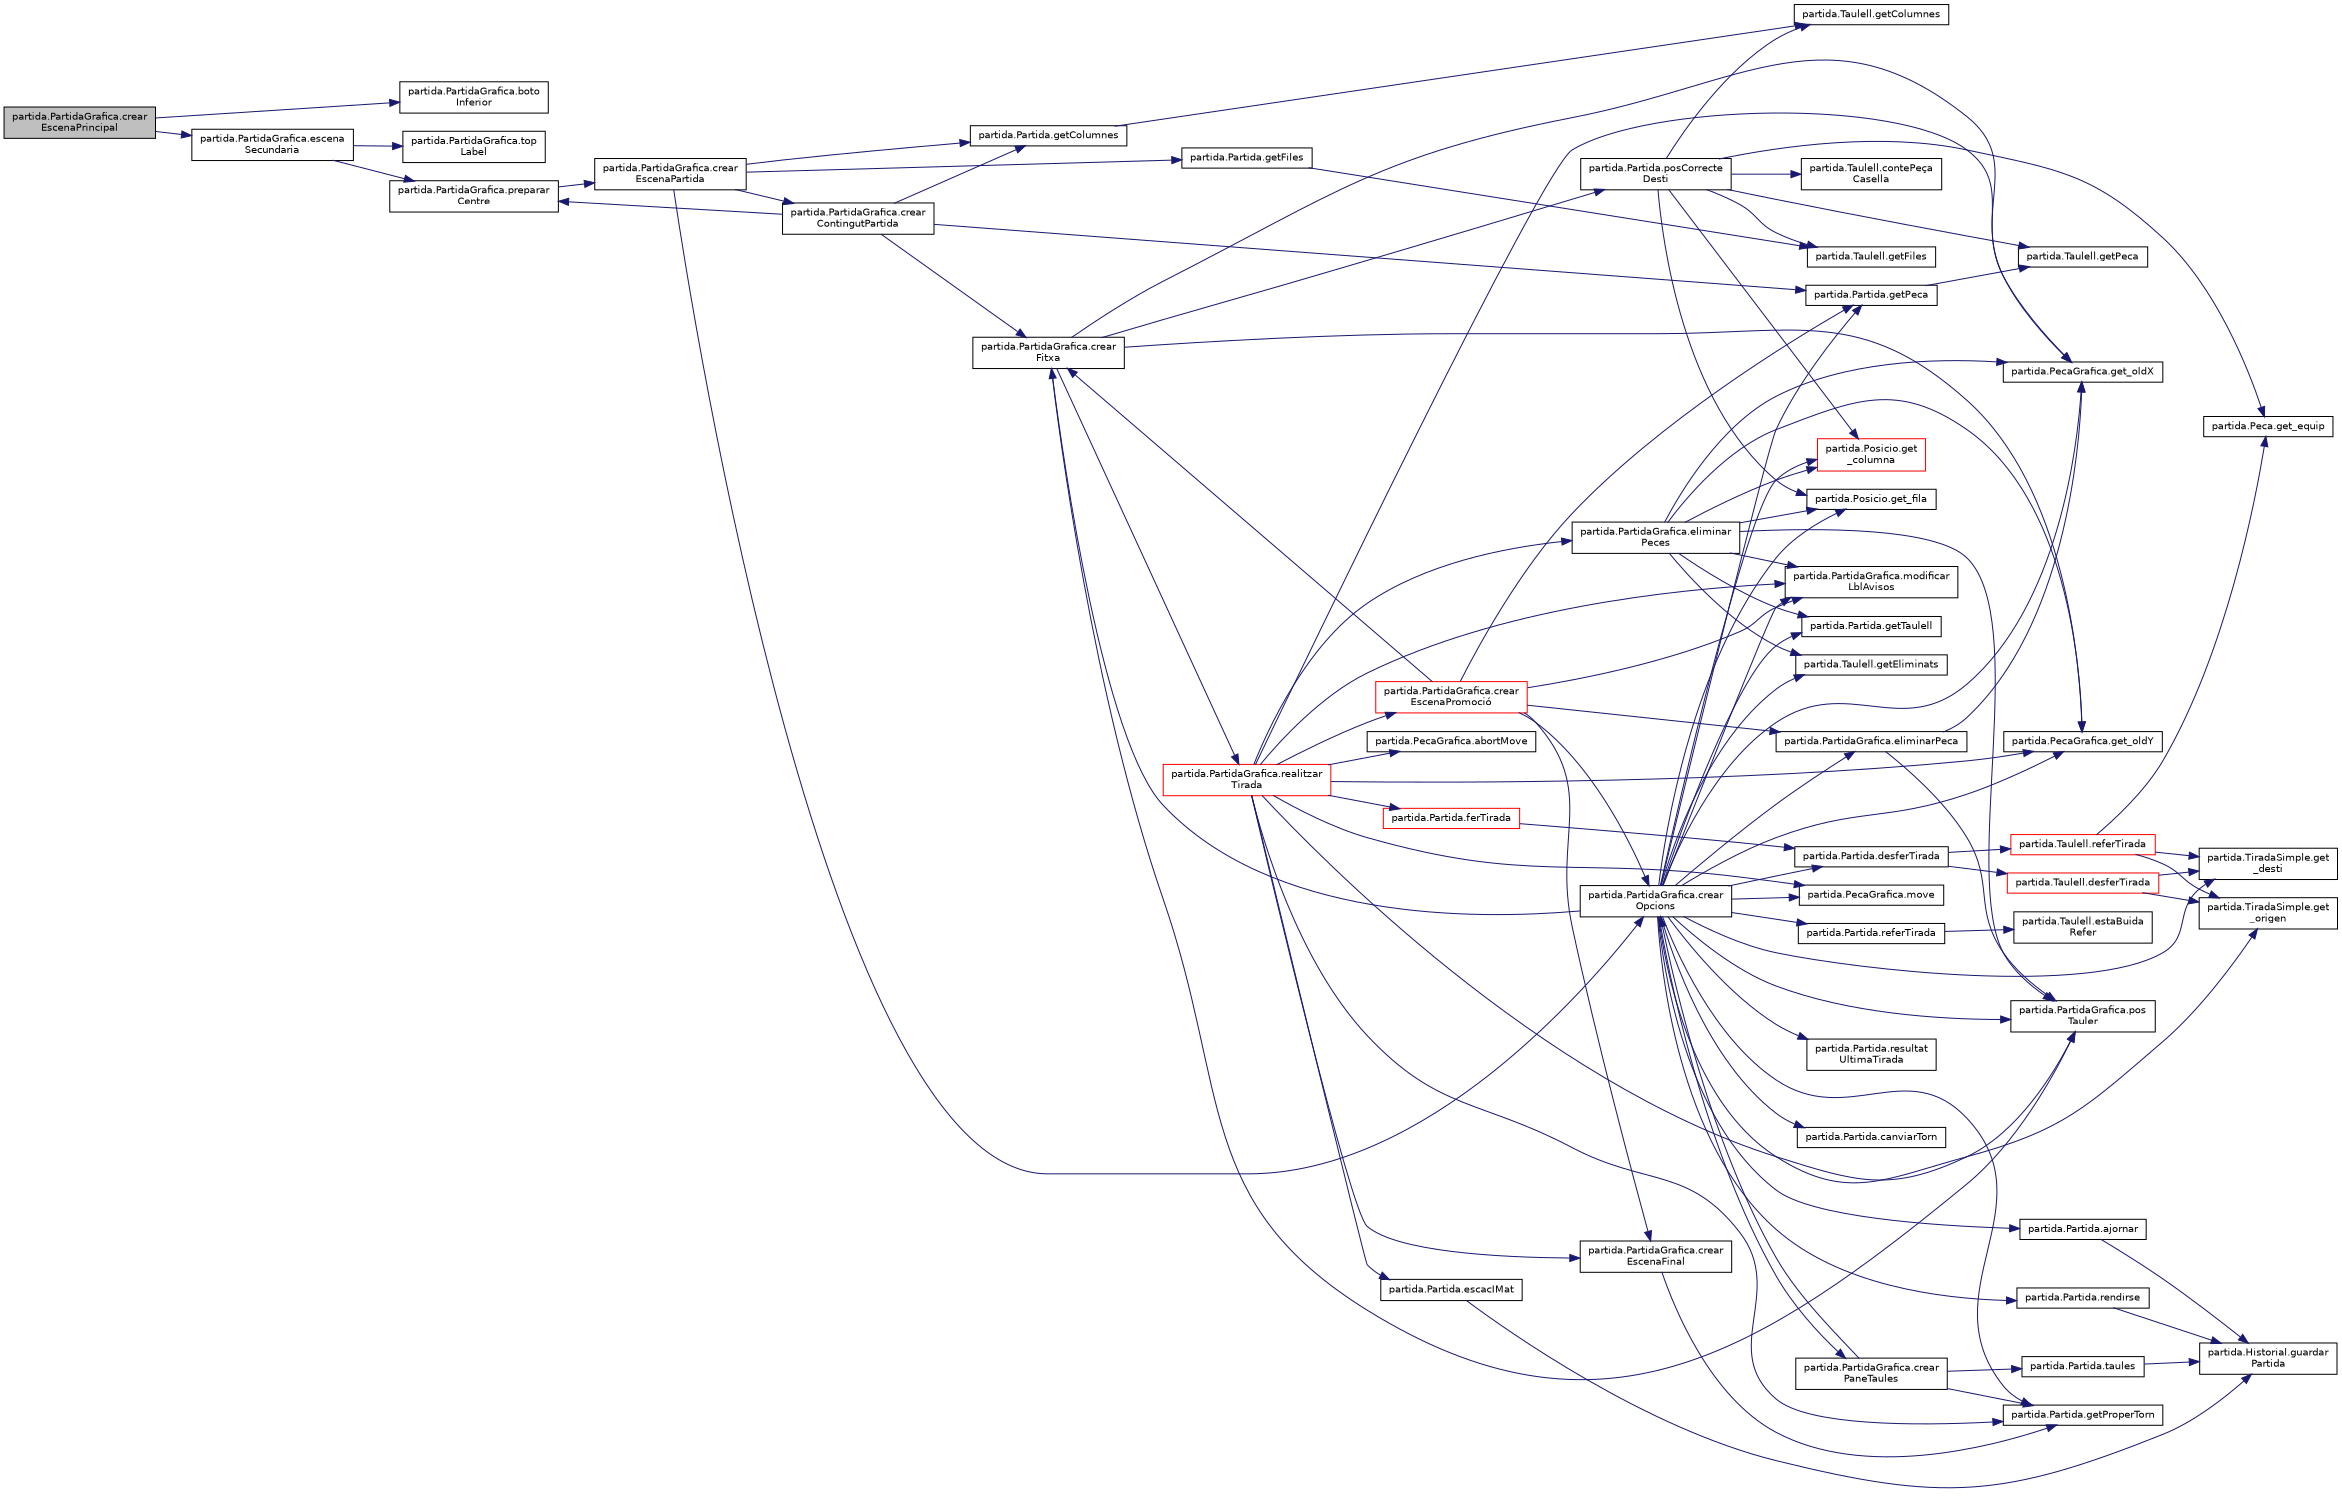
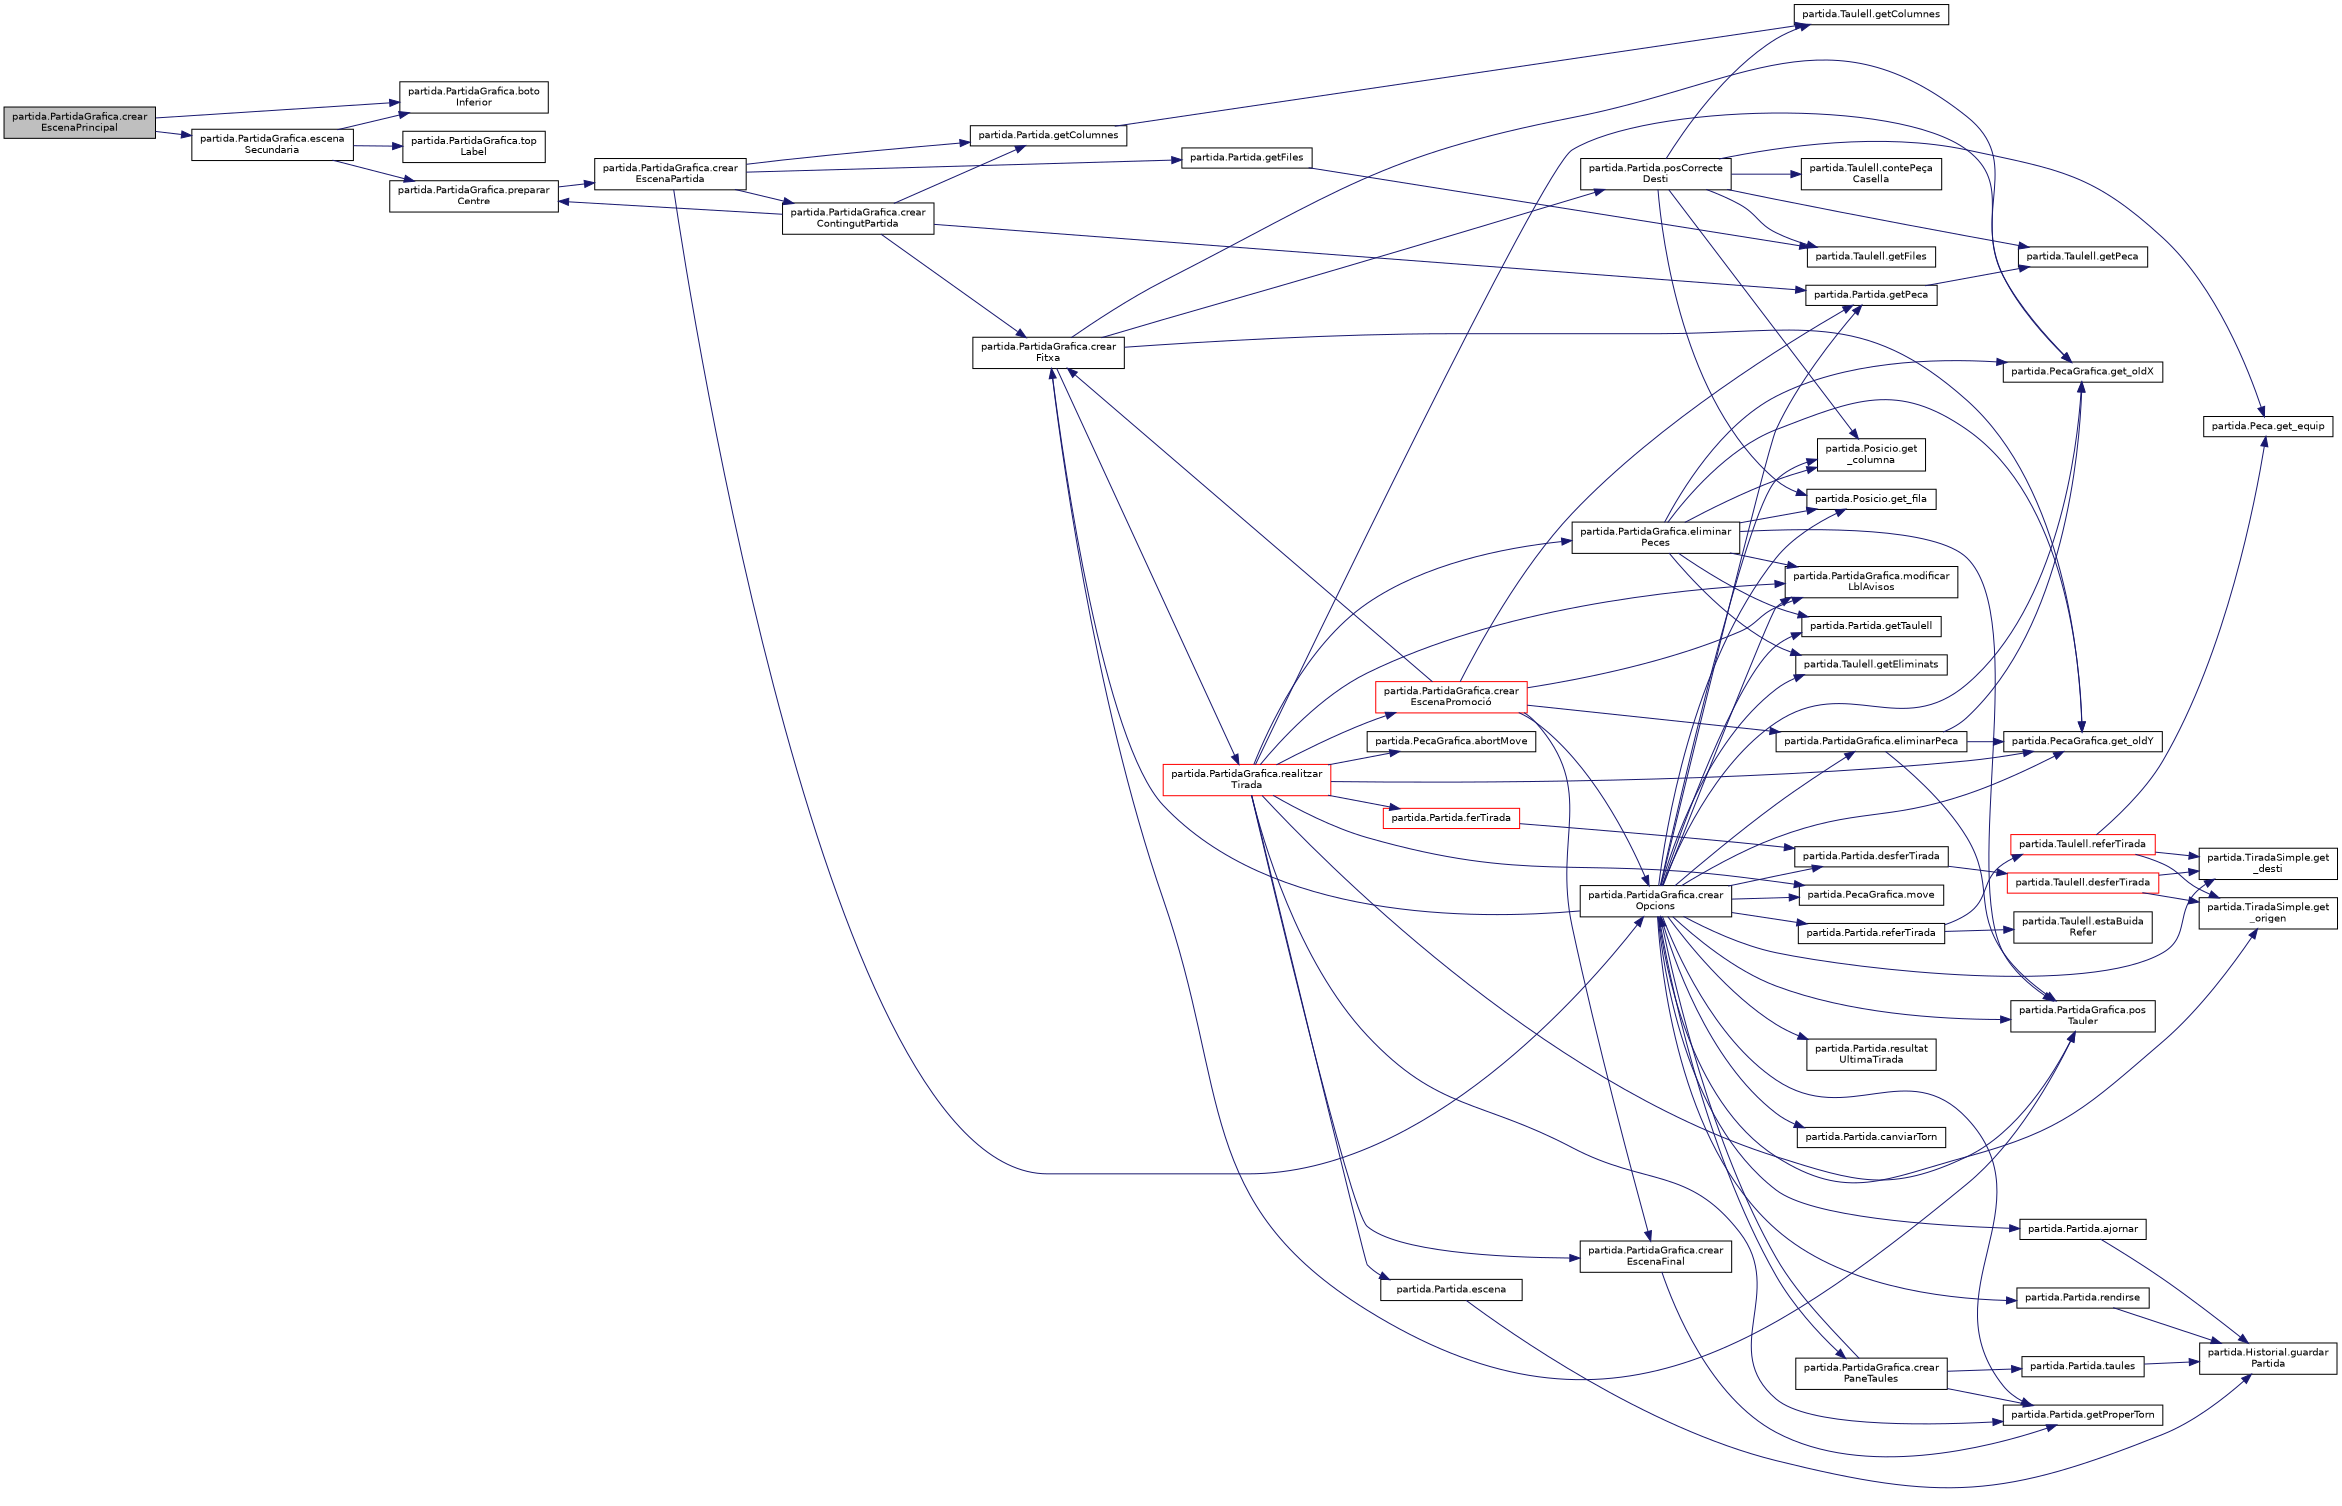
edge "partida.PartidaGrafica.escena Secundaria" -> "partida.PartidaGrafica.boto Inferior": added
node "partida.Posicio.get _columna": color red -> black
edge "partida.PartidaGrafica.eliminarPeca" -> "partida.PecaGrafica.get_oldY": added
edge "partida.Partida.desferTirada" -> "partida.Taulell.referTirada": now "partida.Partida.referTirada" -> "partida.Taulell.referTirada"
node "partida.Partida.escacIMat": label "partida.Partida.escacIMat" -> "partida.Partida.escena"
